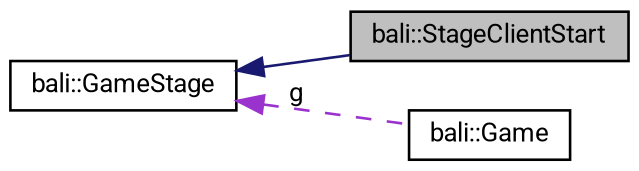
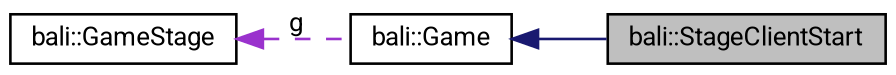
edge "bali::StageClientStart" -> "bali::GameStage": now "bali::StageClientStart" -> "bali::Game"
